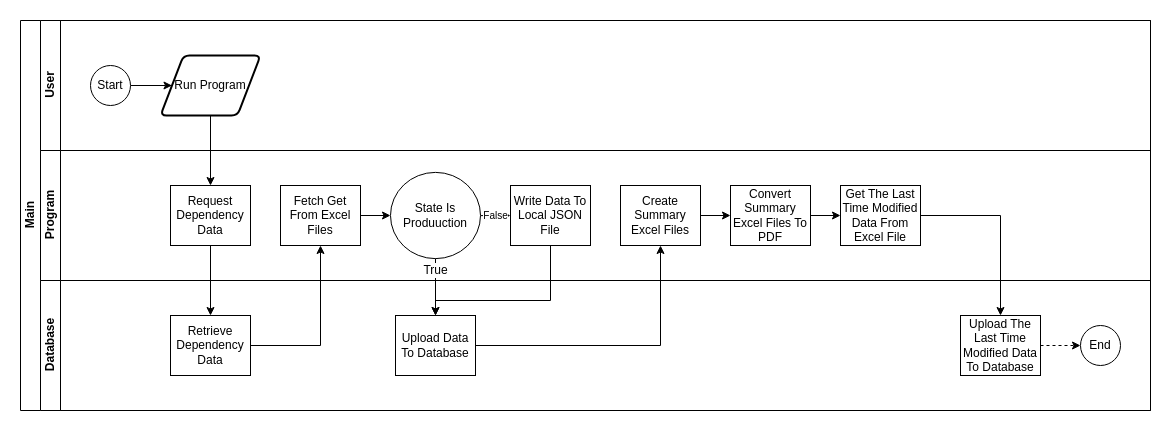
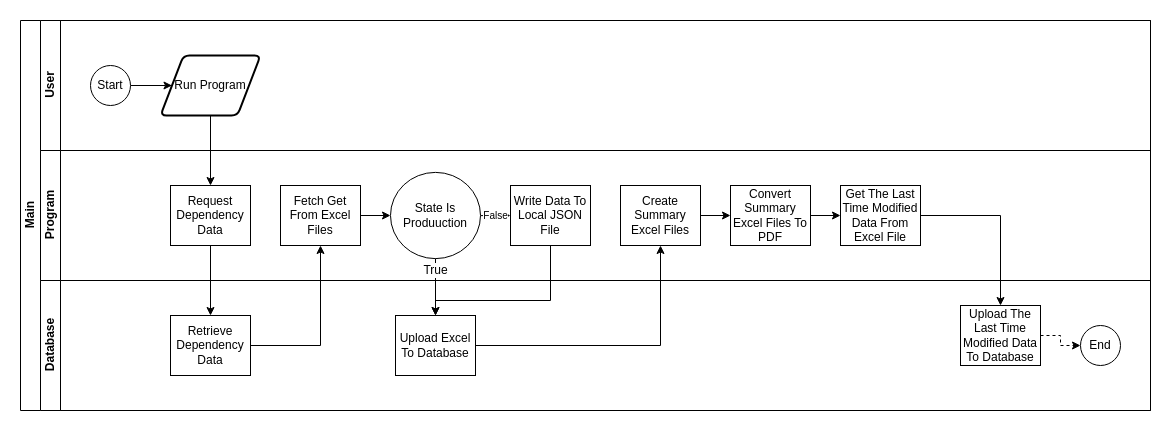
node "Upload Data To Database": label "Upload Data To Database" -> "Upload Excel To Database"
node "Upload The Last Time Modified Data To Database": moved (1001, 346) -> (1001, 336)
